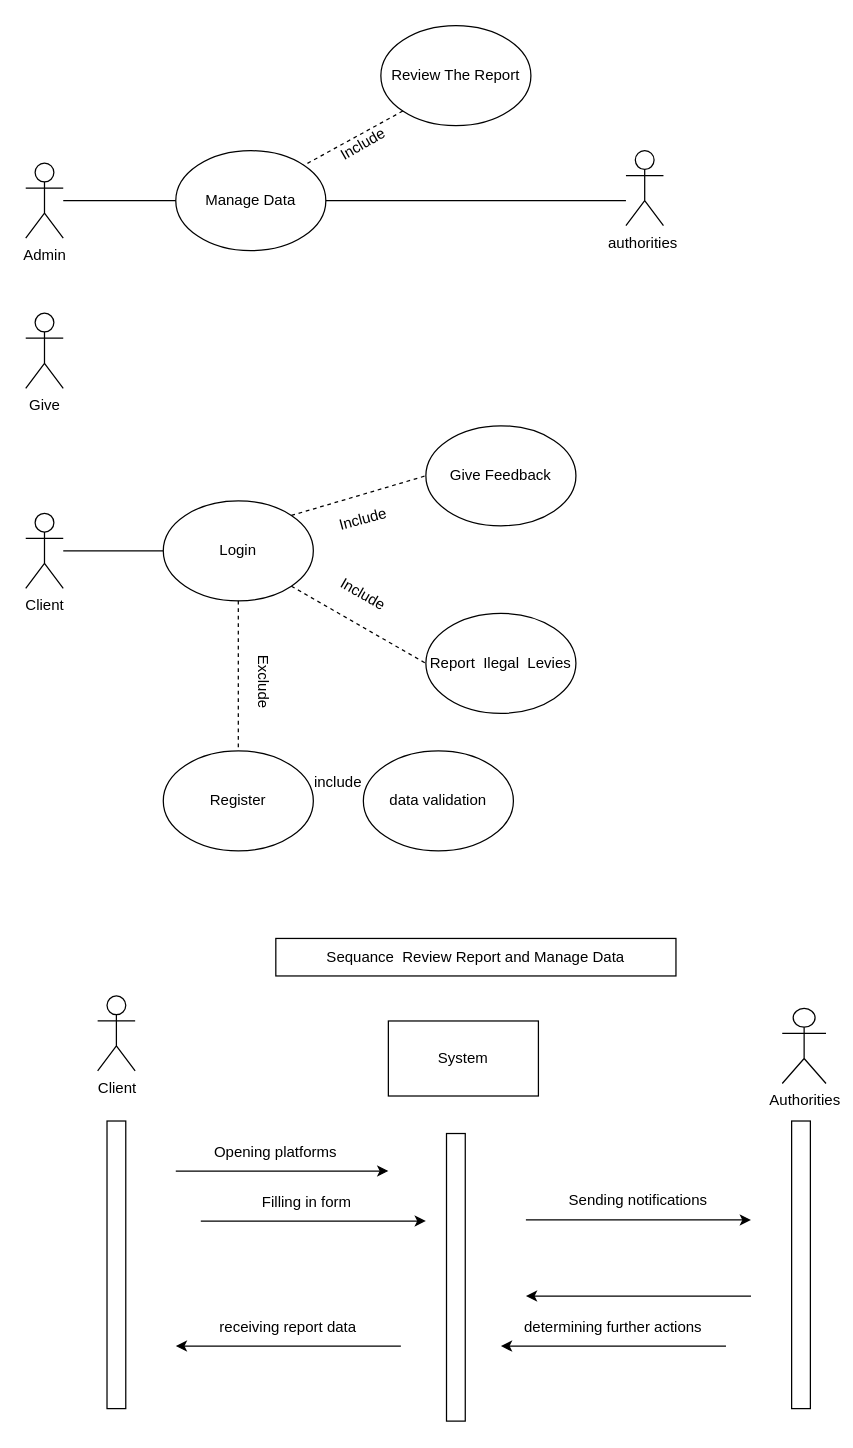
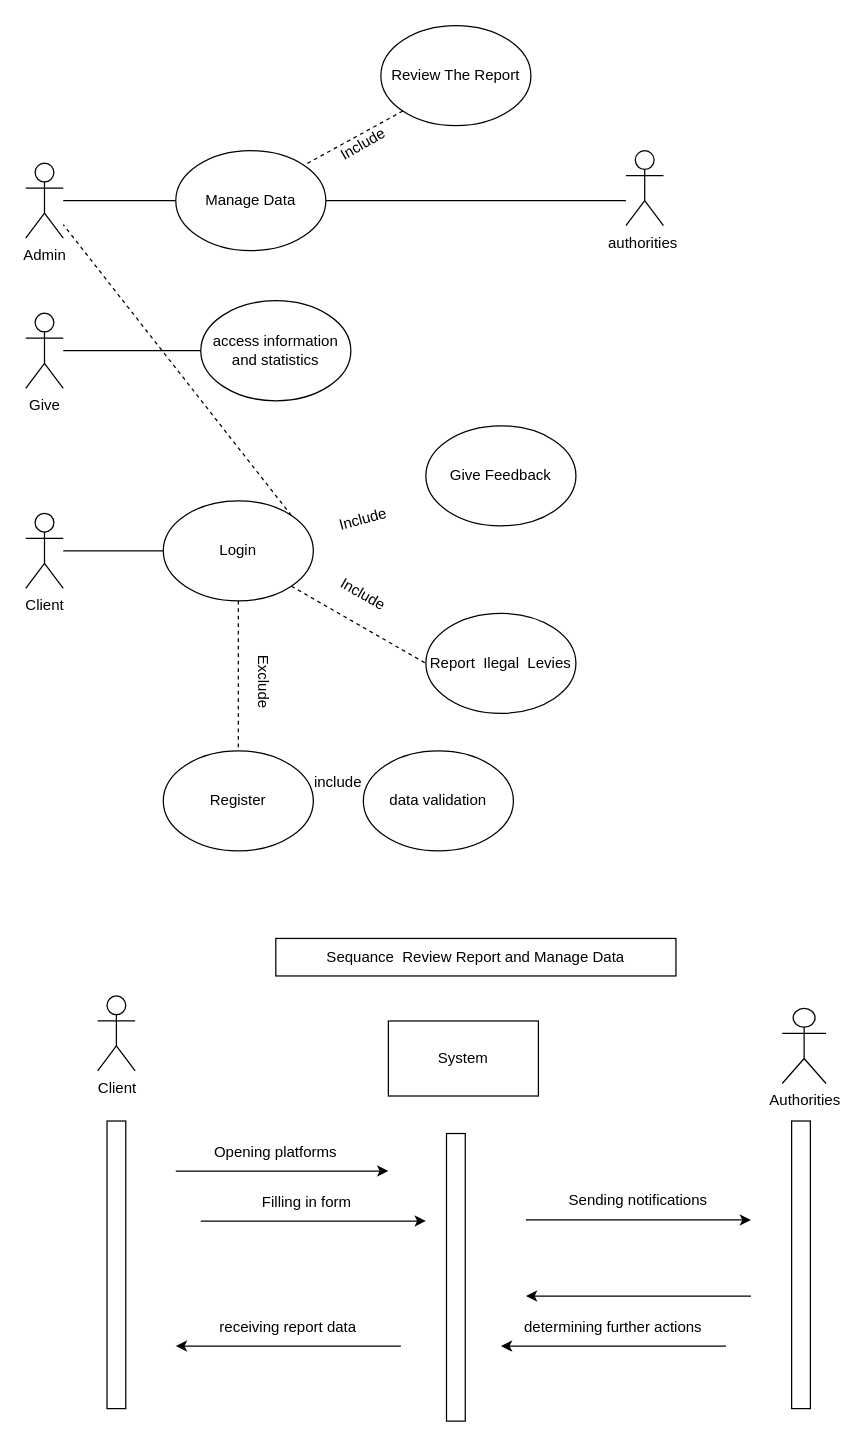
edge "Give" -- "access information and statistics": added
node "access information and statistics": added
edge "Give Feedback" -- "Login": now "Admin" -- "Login"
